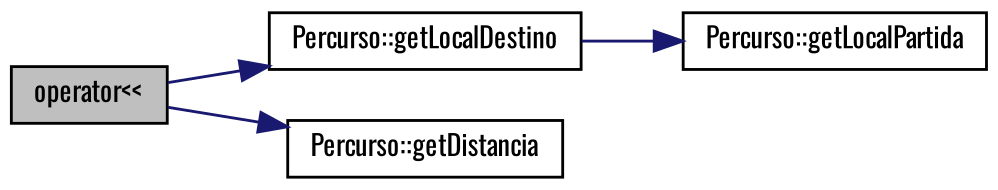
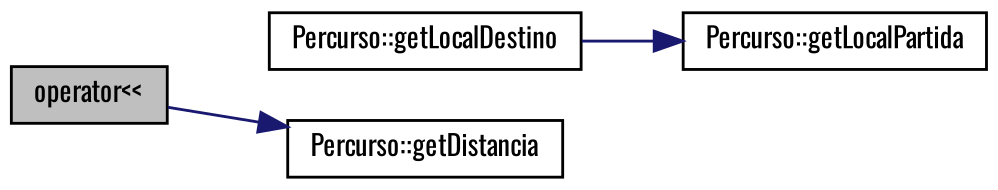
edge "operator<<" -> "Percurso::getLocalDestino": removed
